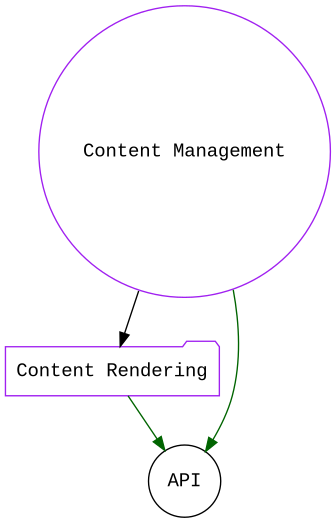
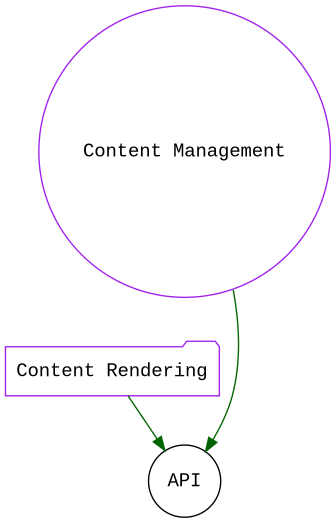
edge "Content Management" -> "Content Rendering": removed
